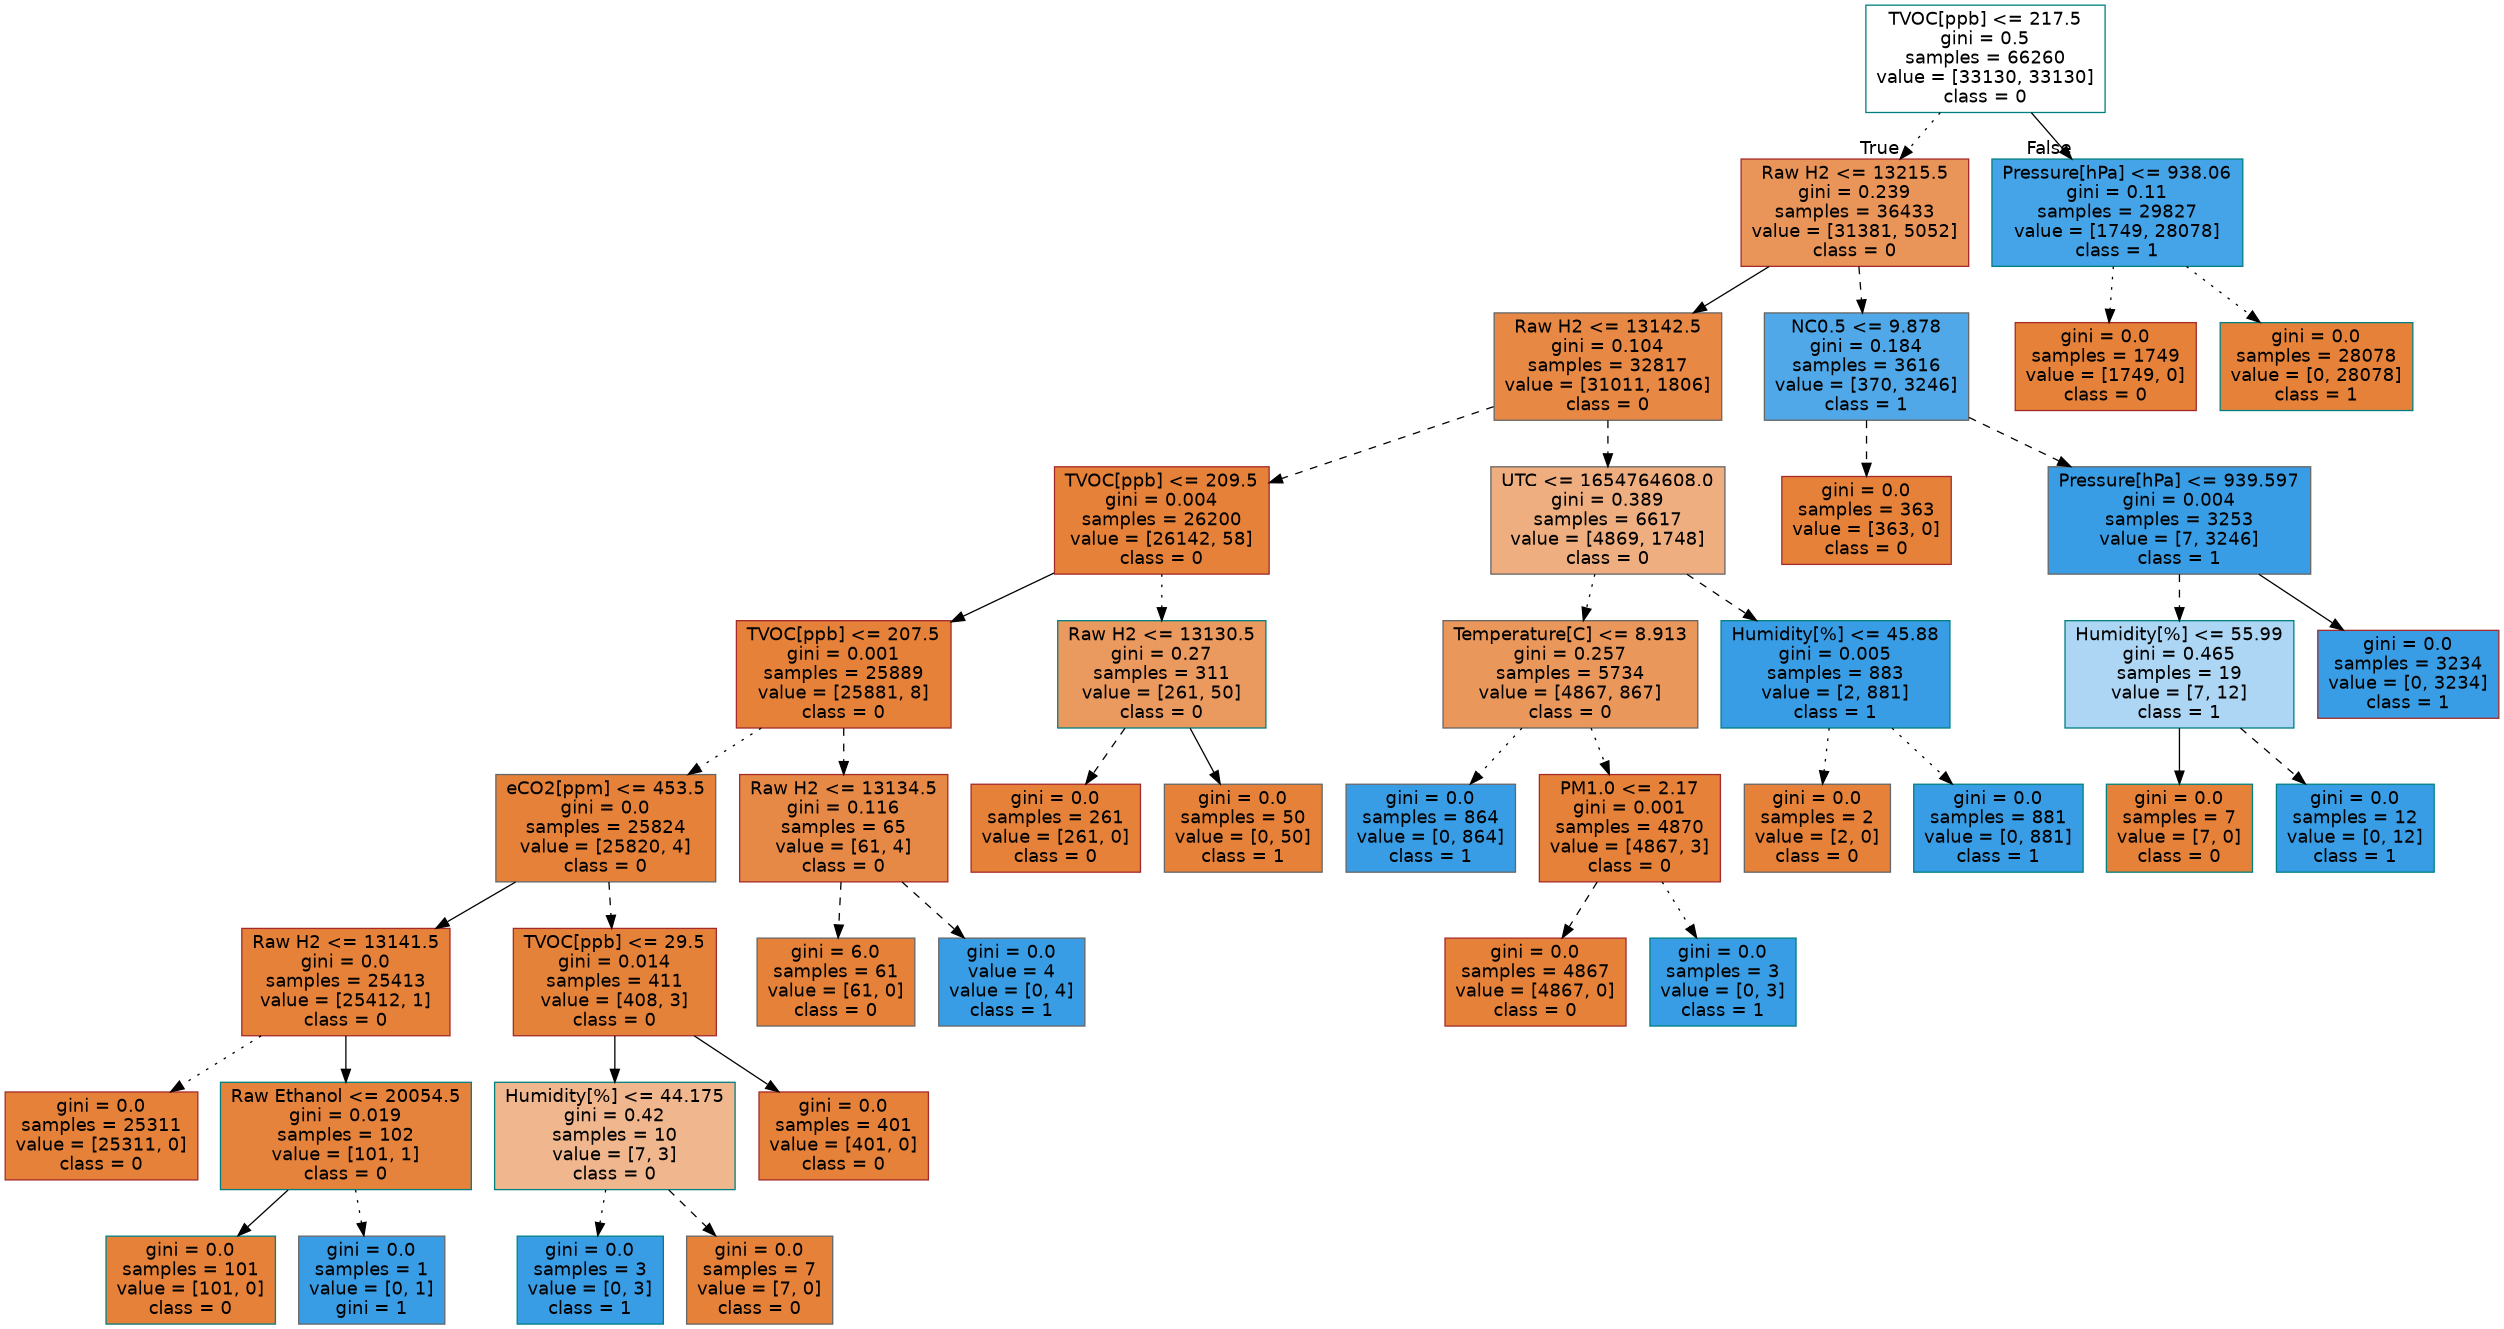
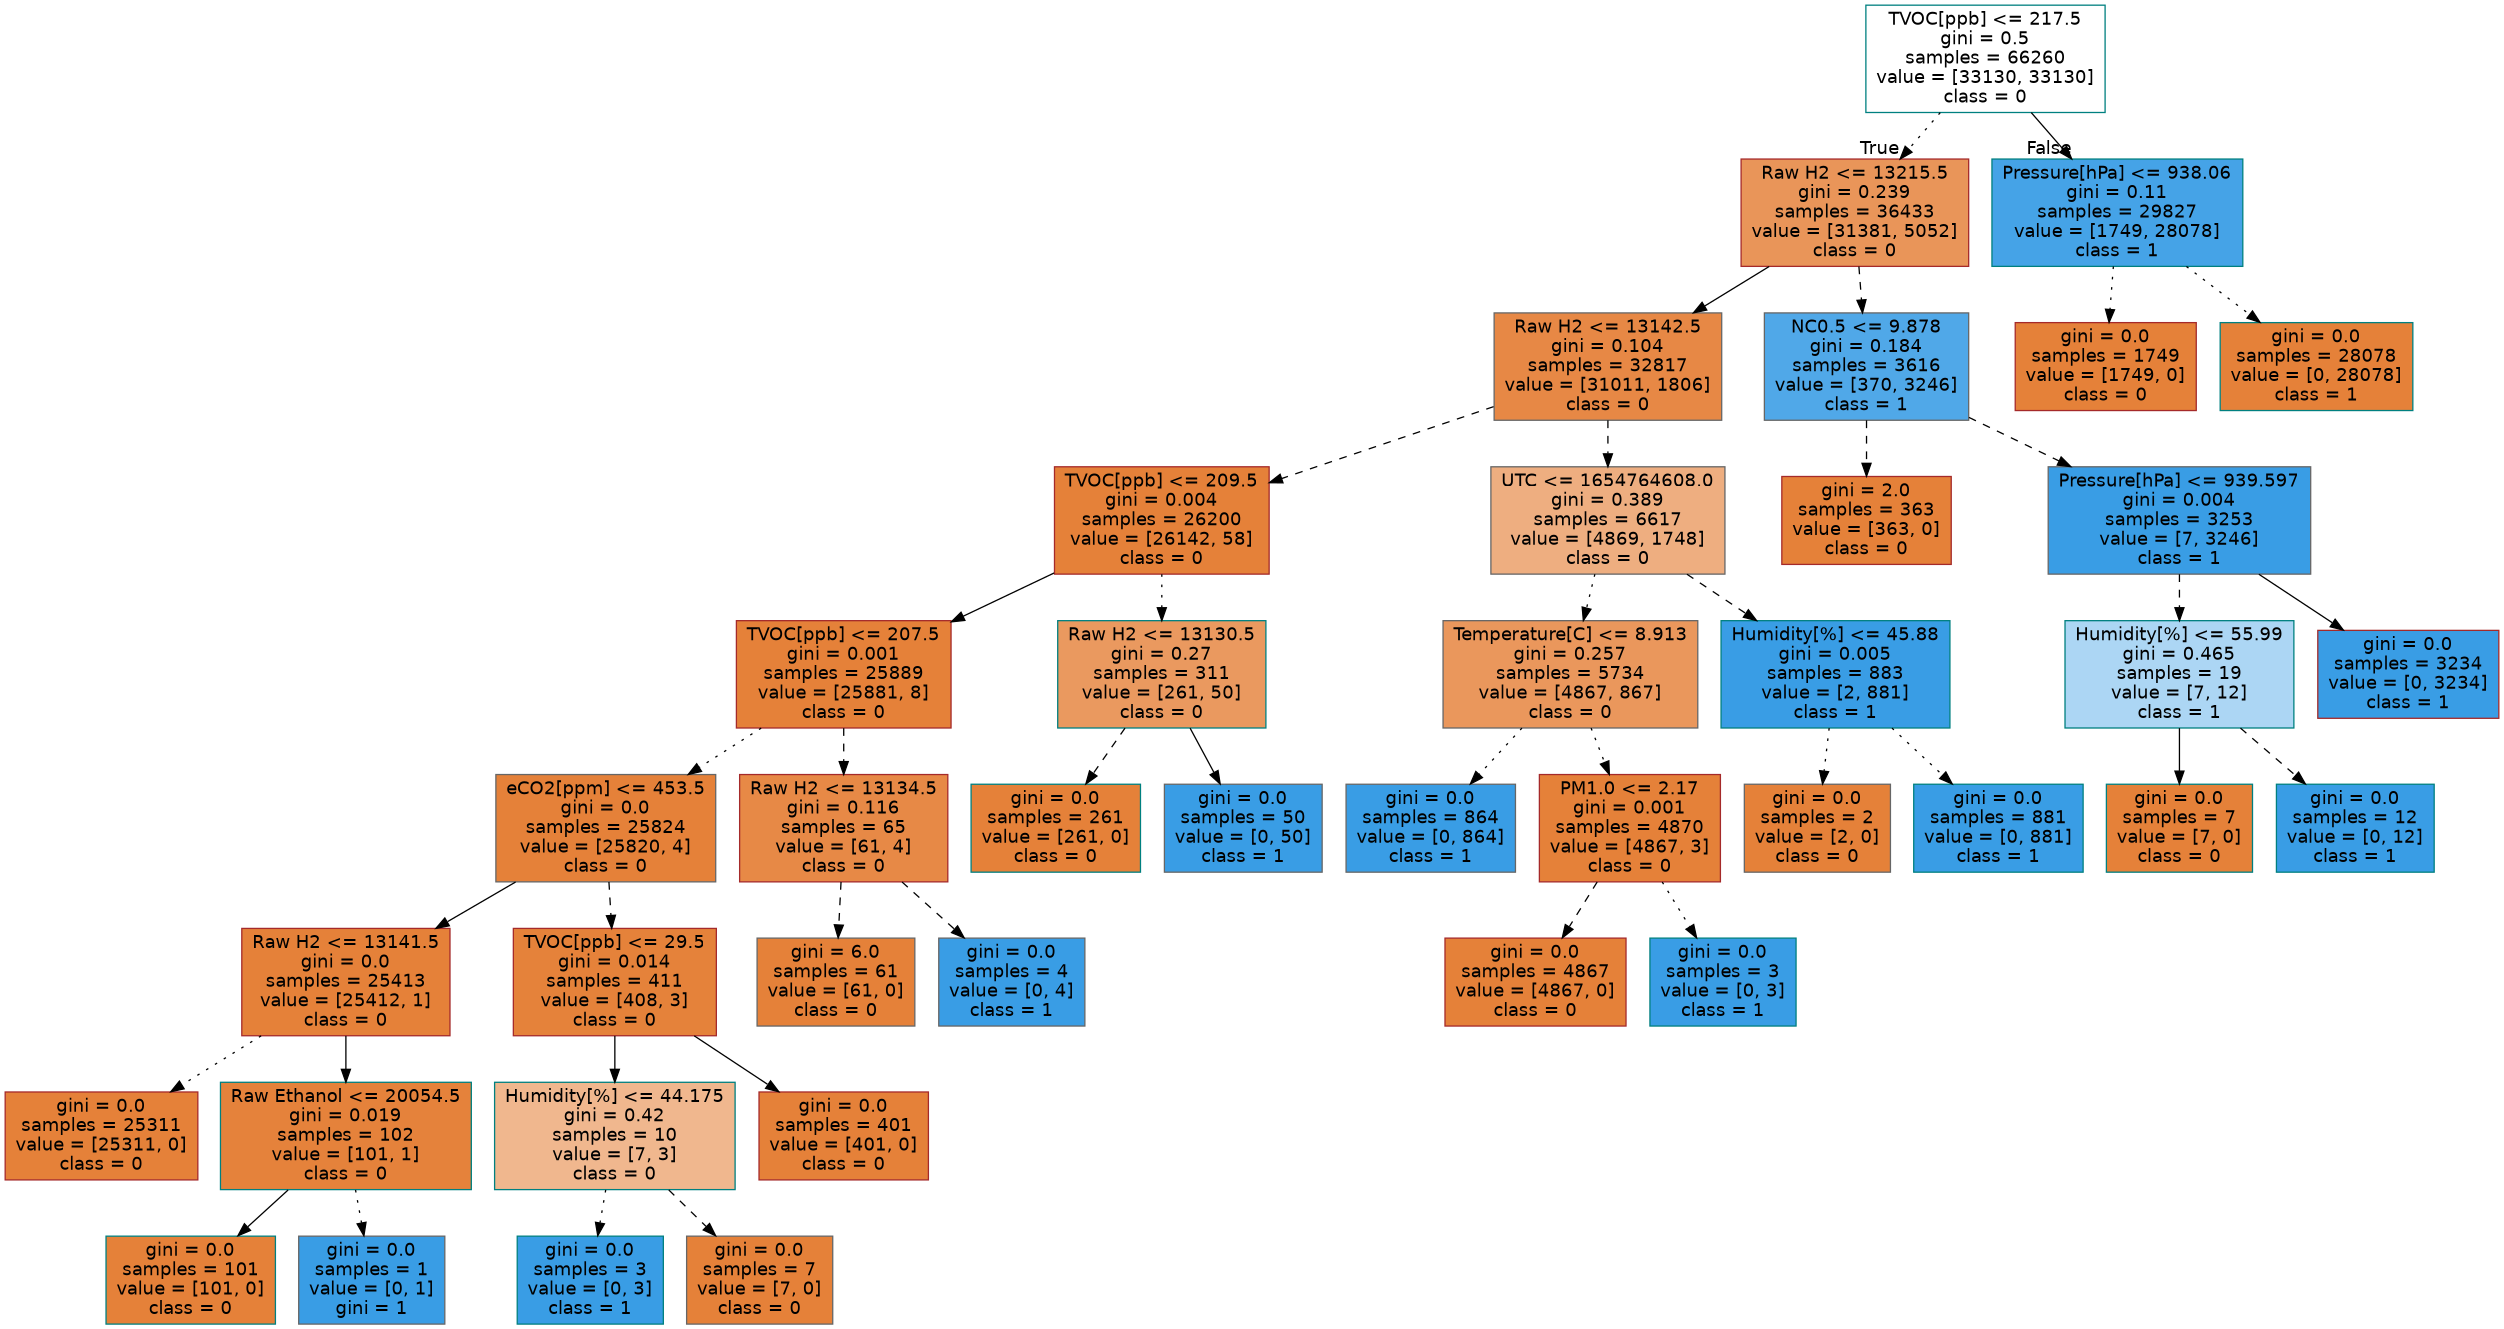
node "gini = 0.0 samples = 363 value = [363, 0] class = 0": label "gini = 0.0 samples = 363 value = [363, 0] class = 0" -> "gini = 2.0 samples = 363 value = [363, 0] class = 0"
node "gini = 0.0 samples = 261 value = [261, 0] class = 0": color brown -> teal
node "gini = 0.0 samples = 50 value = [0, 50] class = 1": fillcolor #e58139 -> #399de5
node "gini = 0.0 value = 4 value = [0, 4] class = 1": label "gini = 0.0 value = 4 value = [0, 4] class = 1" -> "gini = 0.0 samples = 4 value = [0, 4] class = 1"
